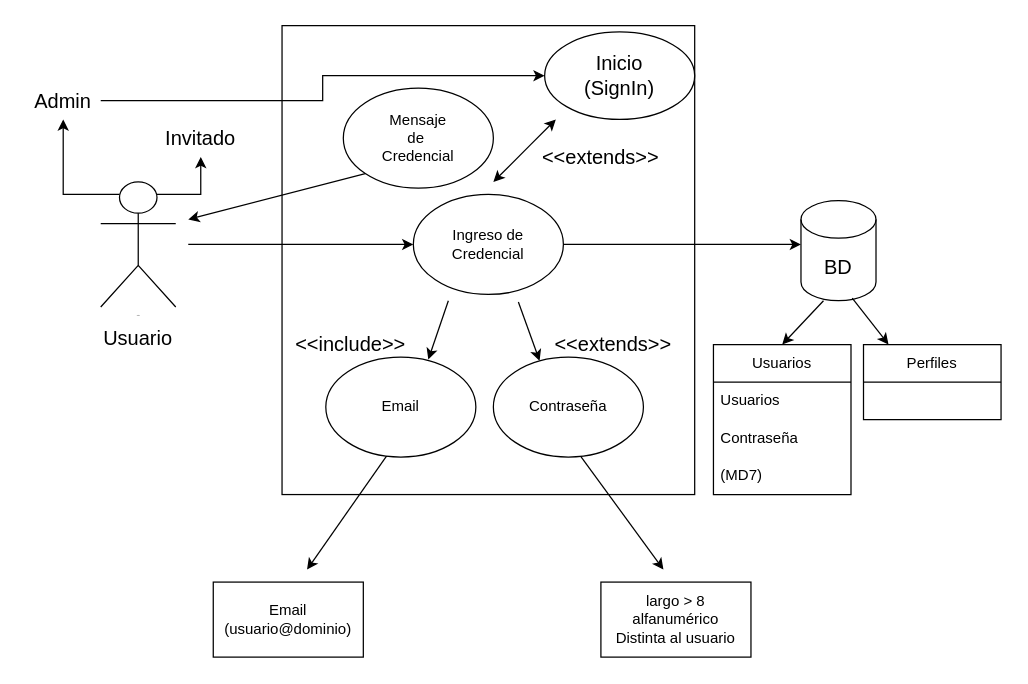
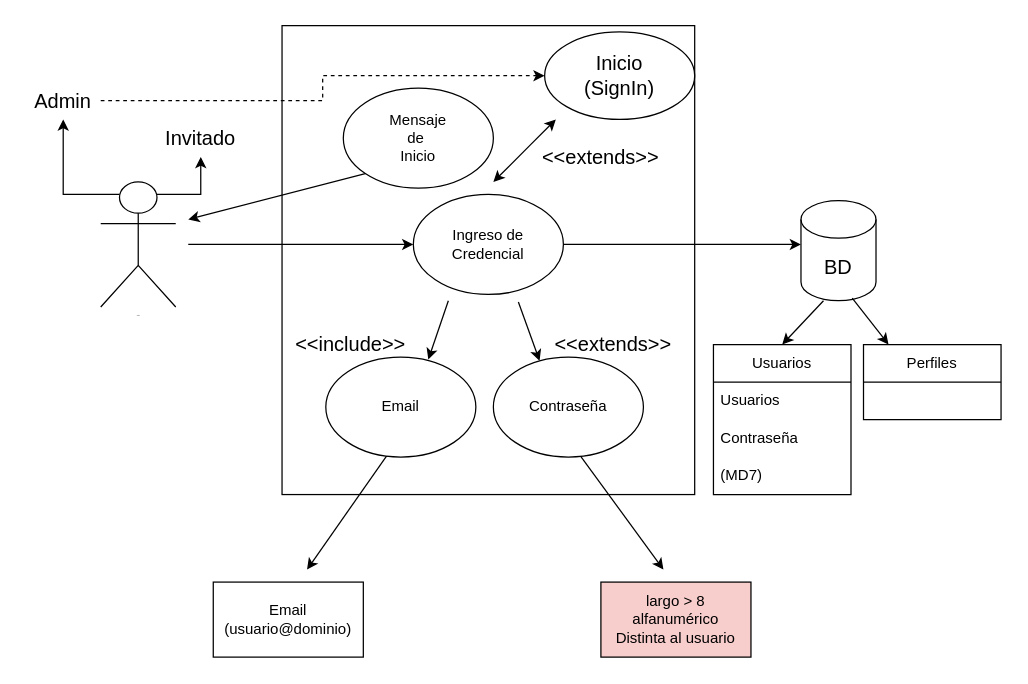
edge "Admin" -> "Inicio (SignIn)": style solid -> dashed
node "Mensaje de Credencial": label "Mensaje de Credencial" -> "Mensaje de Inicio"
node "Usuario": removed
node "largo > 8 alfanumérico Distinta al usuario": fillcolor #ffffff -> #f8cecc
